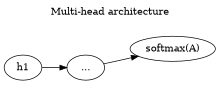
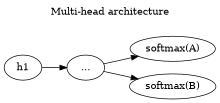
node "softmax(B)": added
